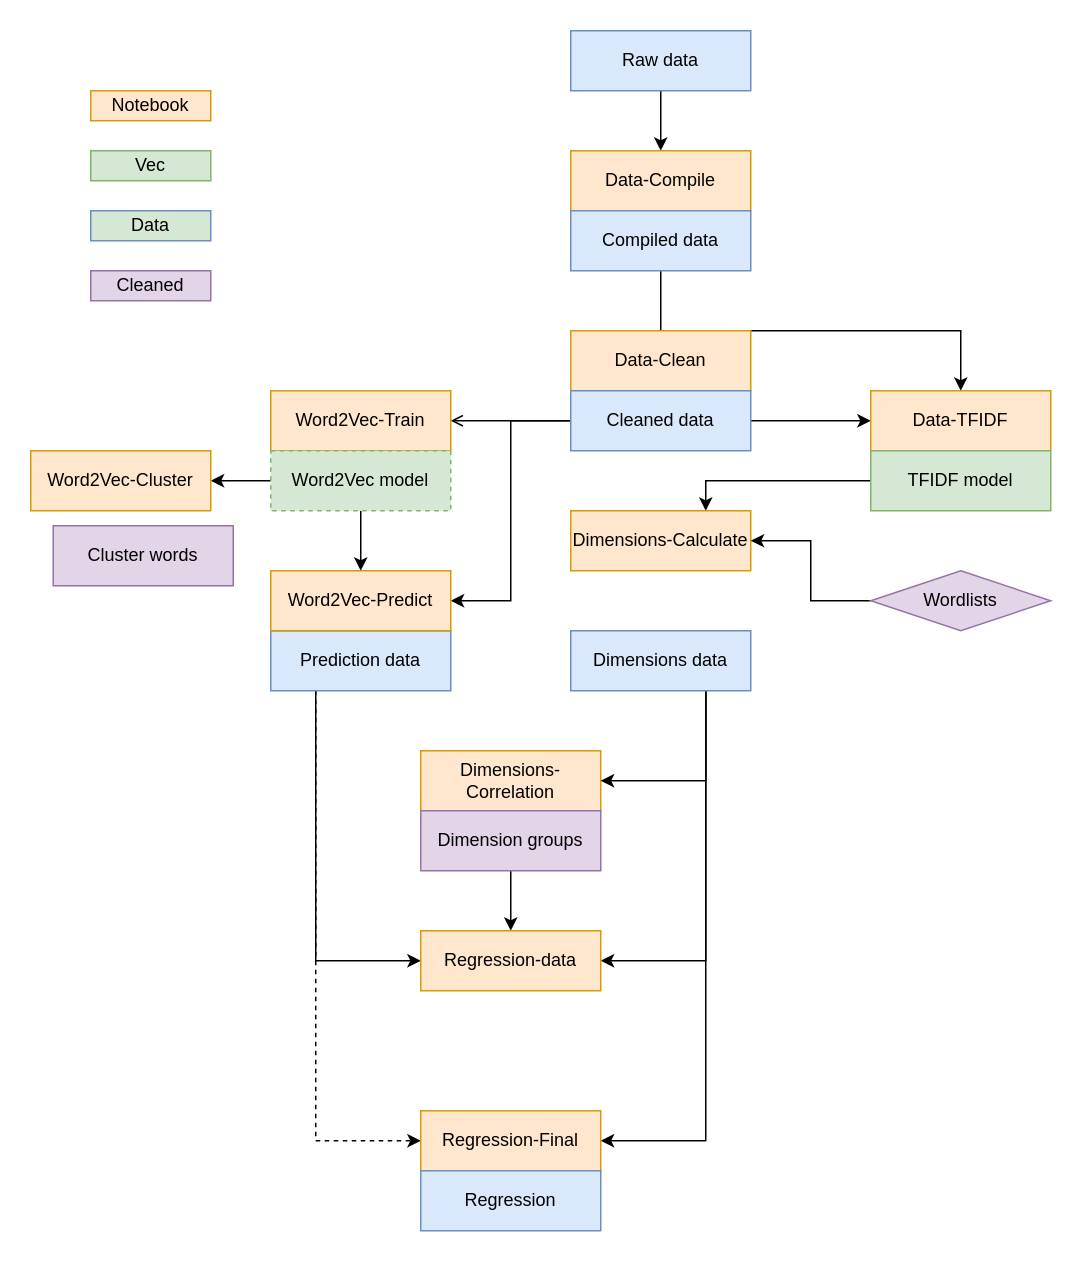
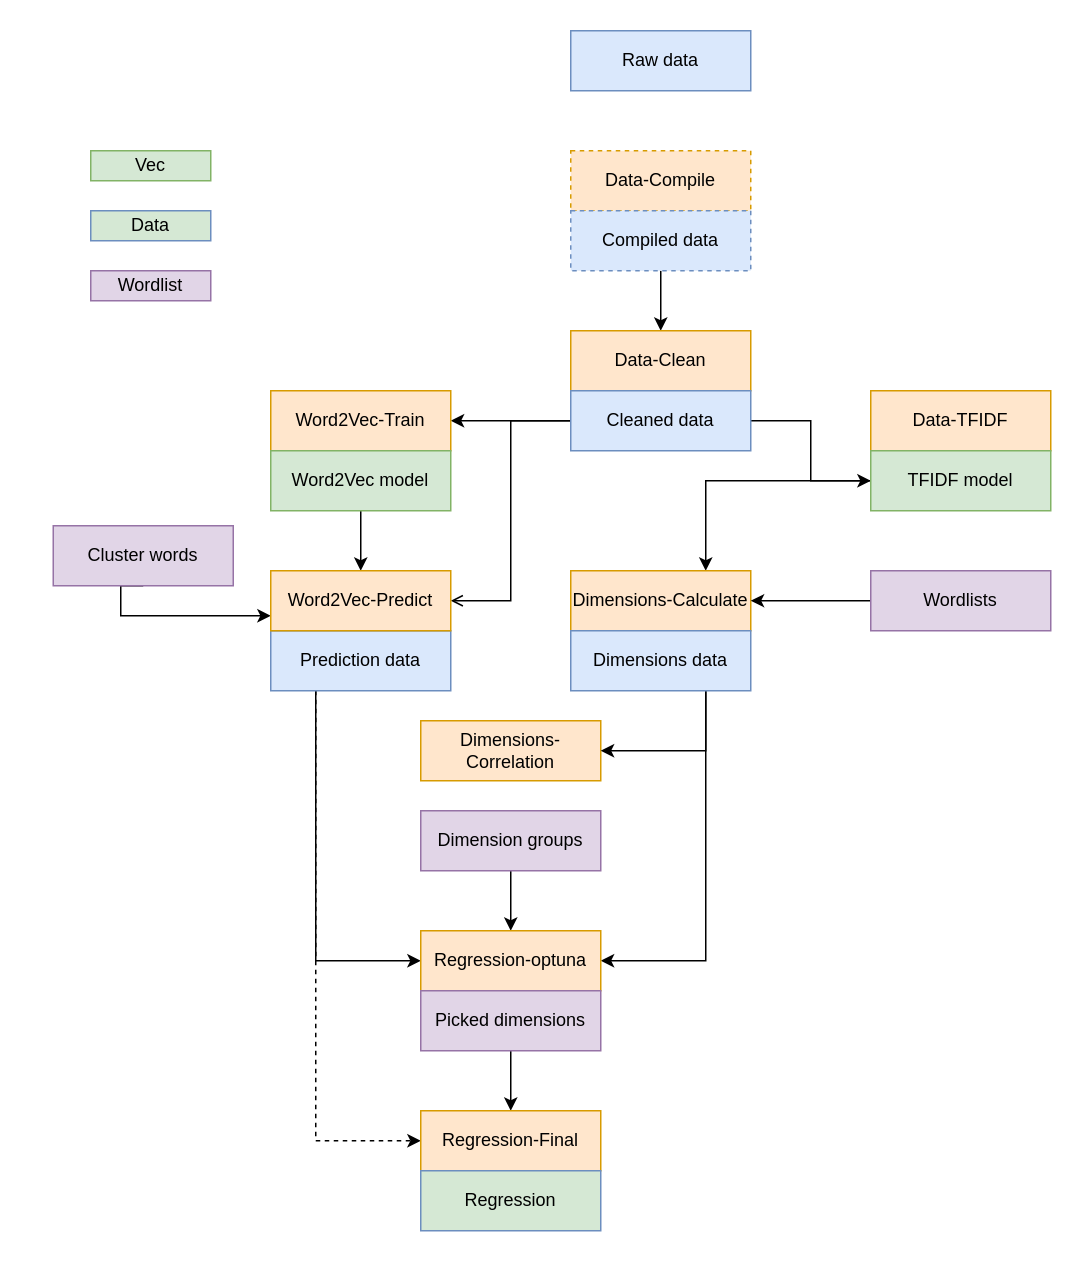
node "Notebook": removed
edge "Raw data" -> "Data-Compile": removed
node "Data-Compile": style solid -> dashed
node "Compiled data": style solid -> dashed
node "Cleaned": label "Cleaned" -> "Wordlist"
edge "Compiled data" -> "Data-TFIDF": now "Compiled data" -> "Data-Clean"
edge "Cleaned data" -> "Word2Vec-Train": arrowhead open -> classic
edge "Cleaned data" -> "Data-TFIDF": now "Cleaned data" -> "TFIDF model"
node "Word2Vec-Cluster": removed
edge "Word2Vec model" -> "Word2Vec-Cluster": removed
node "Word2Vec model": style dashed -> solid
node "Dimensions-Calculate": moved (661, 541) -> (661, 601)
edge "Cleaned data" -> "Word2Vec-Predict": arrowhead classic -> open
node "Wordlists": shape diamond -> rectangle
edge "Cluster words" -> "Word2Vec-Predict": added
node "Dimensions-Correlation": moved (511, 781) -> (511, 751)
node "Regression-data": label "Regression-data" -> "Regression-optuna"
node "Picked dimensions": added
edge "Picked dimensions" -> "Regression-Final": added
edge "Dimensions data" -> "Regression-Final": removed
node "Regression": fillcolor #dae8fc -> #d5e8d4
